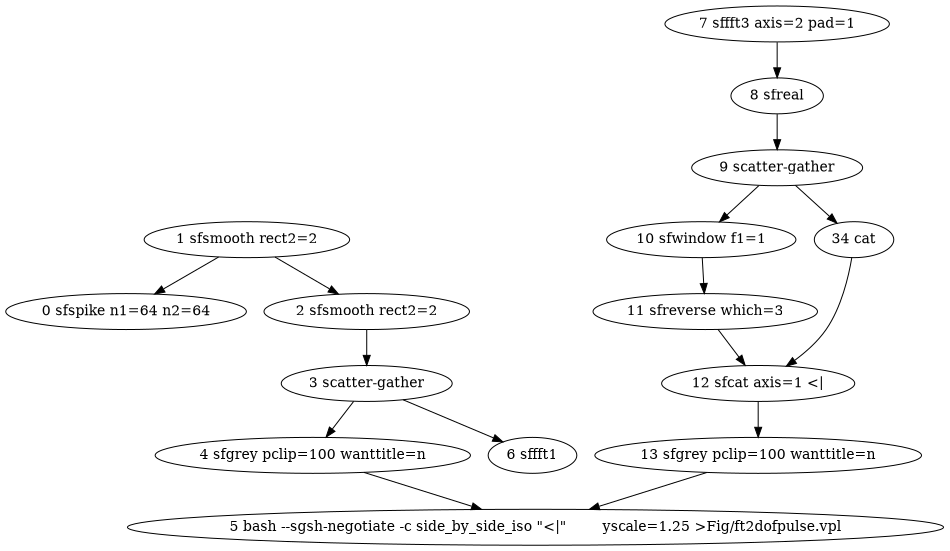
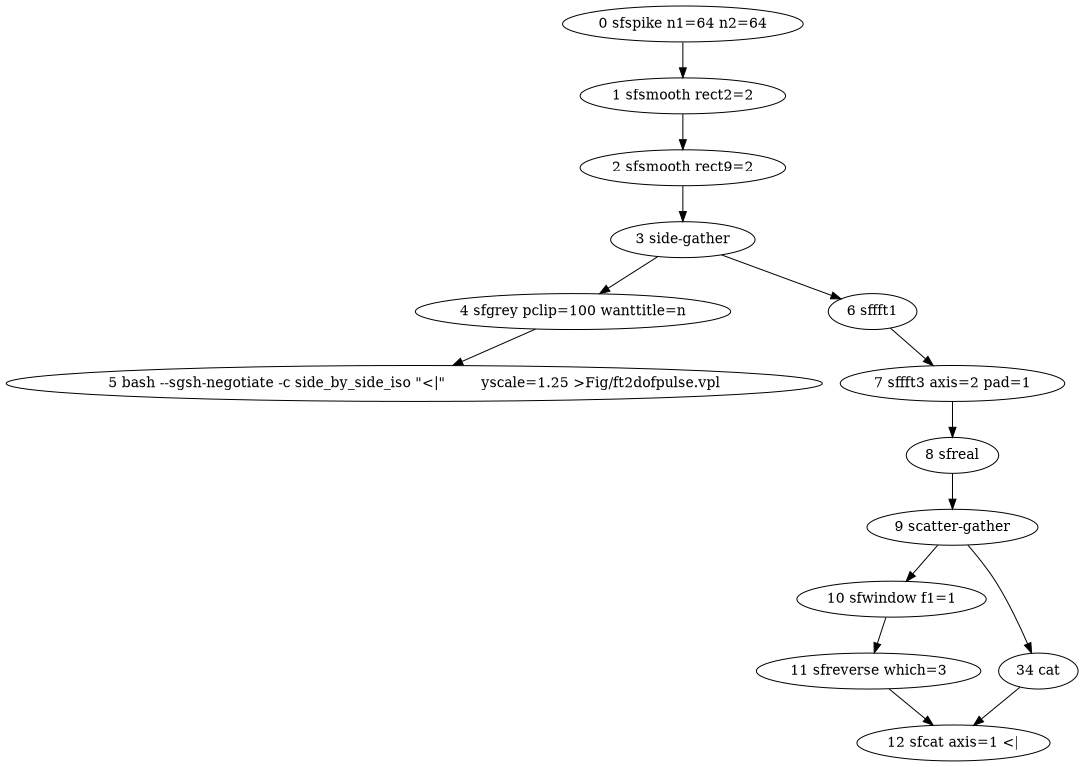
edge "1 sfsmooth rect2=2" -> "0 sfspike n1=64 n2=64": reversed
node "2 sfsmooth rect2=2": label "2 sfsmooth rect2=2" -> "2 sfsmooth rect9=2"
edge "6 sffft1" -> "7 sffft3 axis=2 pad=1": added
node "3 scatter-gather": label "3 scatter-gather" -> "3 side-gather"
node "13 sfgrey pclip=100 wanttitle=n": removed
